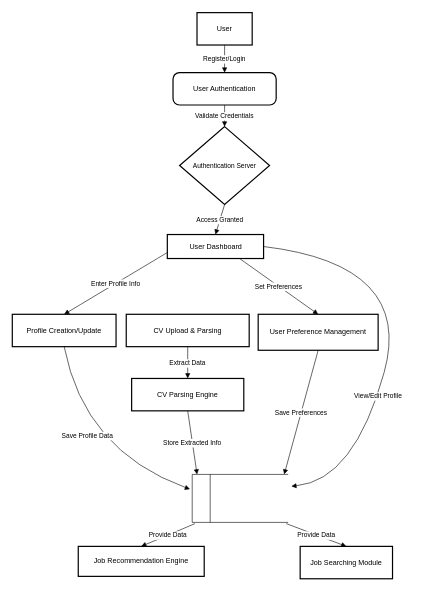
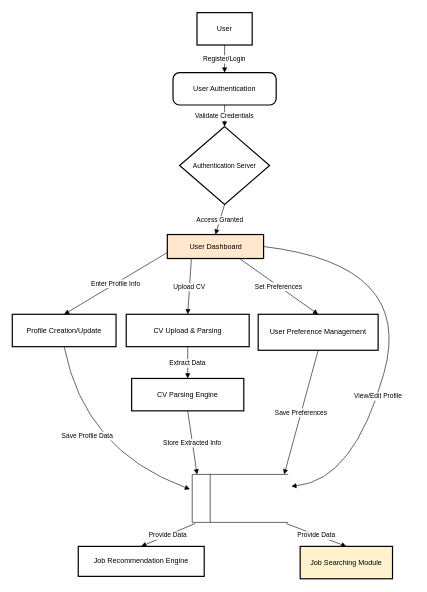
node "User Dashboard": fillcolor #ffffff -> #ffe6cc
edge "User Dashboard" -> "CV Upload & Parsing": added, label "Upload CV"
node "Job Searching Module": fillcolor #ffffff -> #fff2cc
